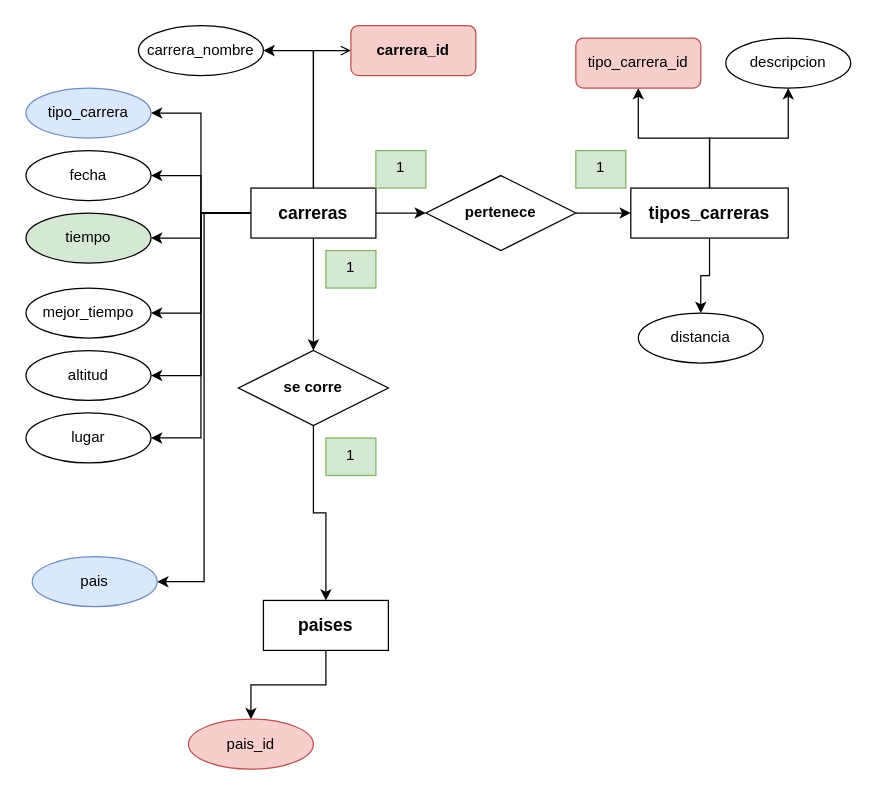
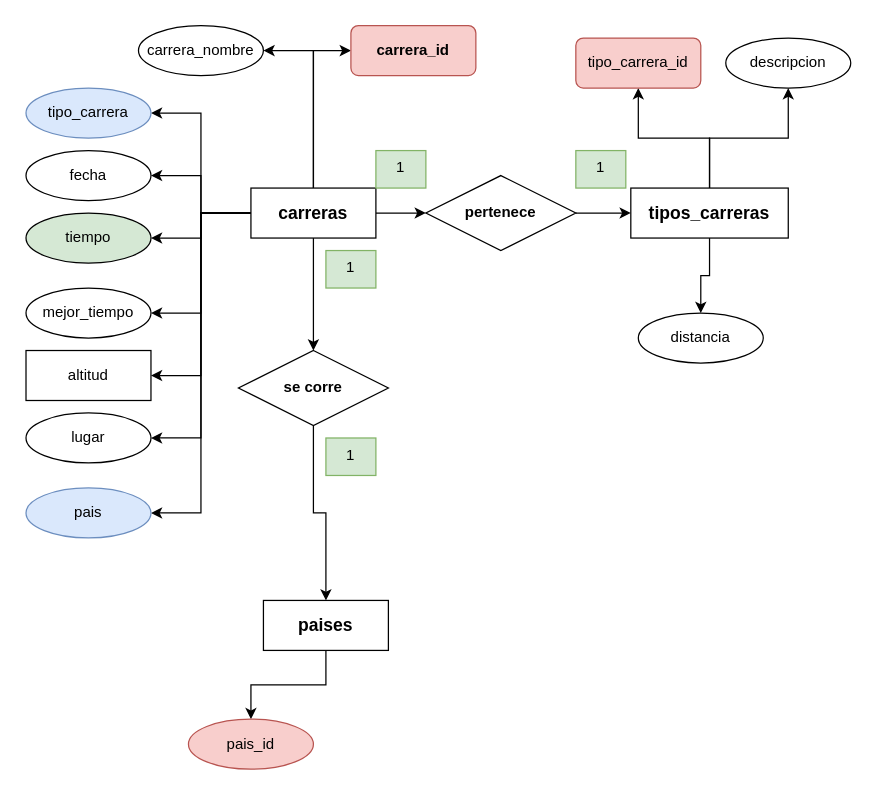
edge "carreras" -> "carrera_id": arrowhead open -> classic
node "altitud": shape ellipse -> rectangle
node "pais": moved (94, 582) -> (88, 513)
